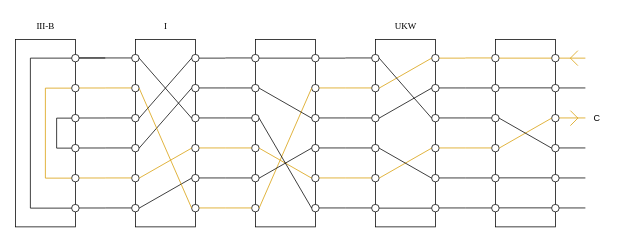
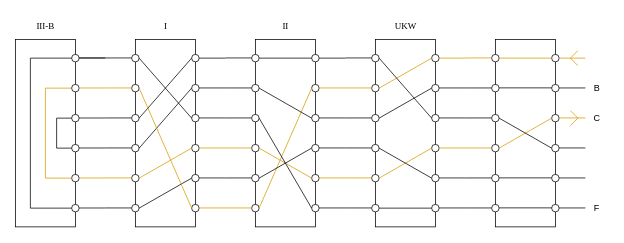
node "II": added
node "B": added
node "F": added
